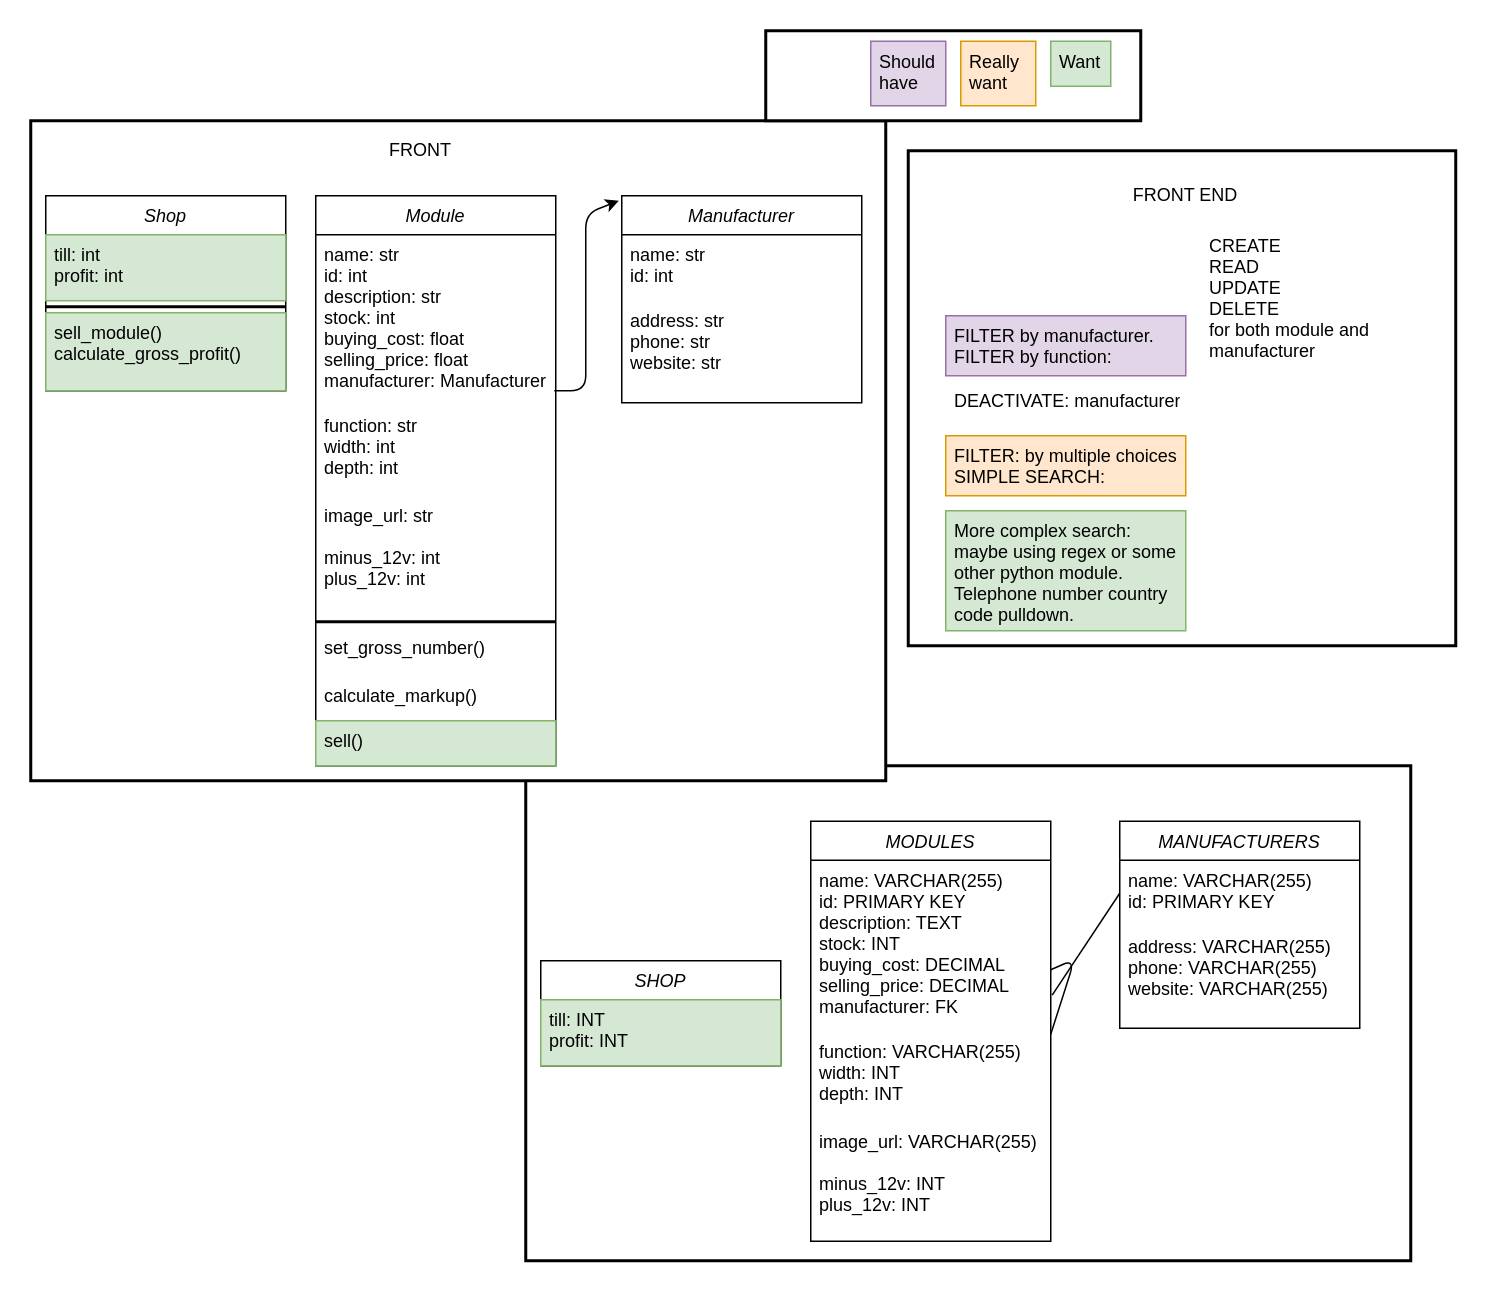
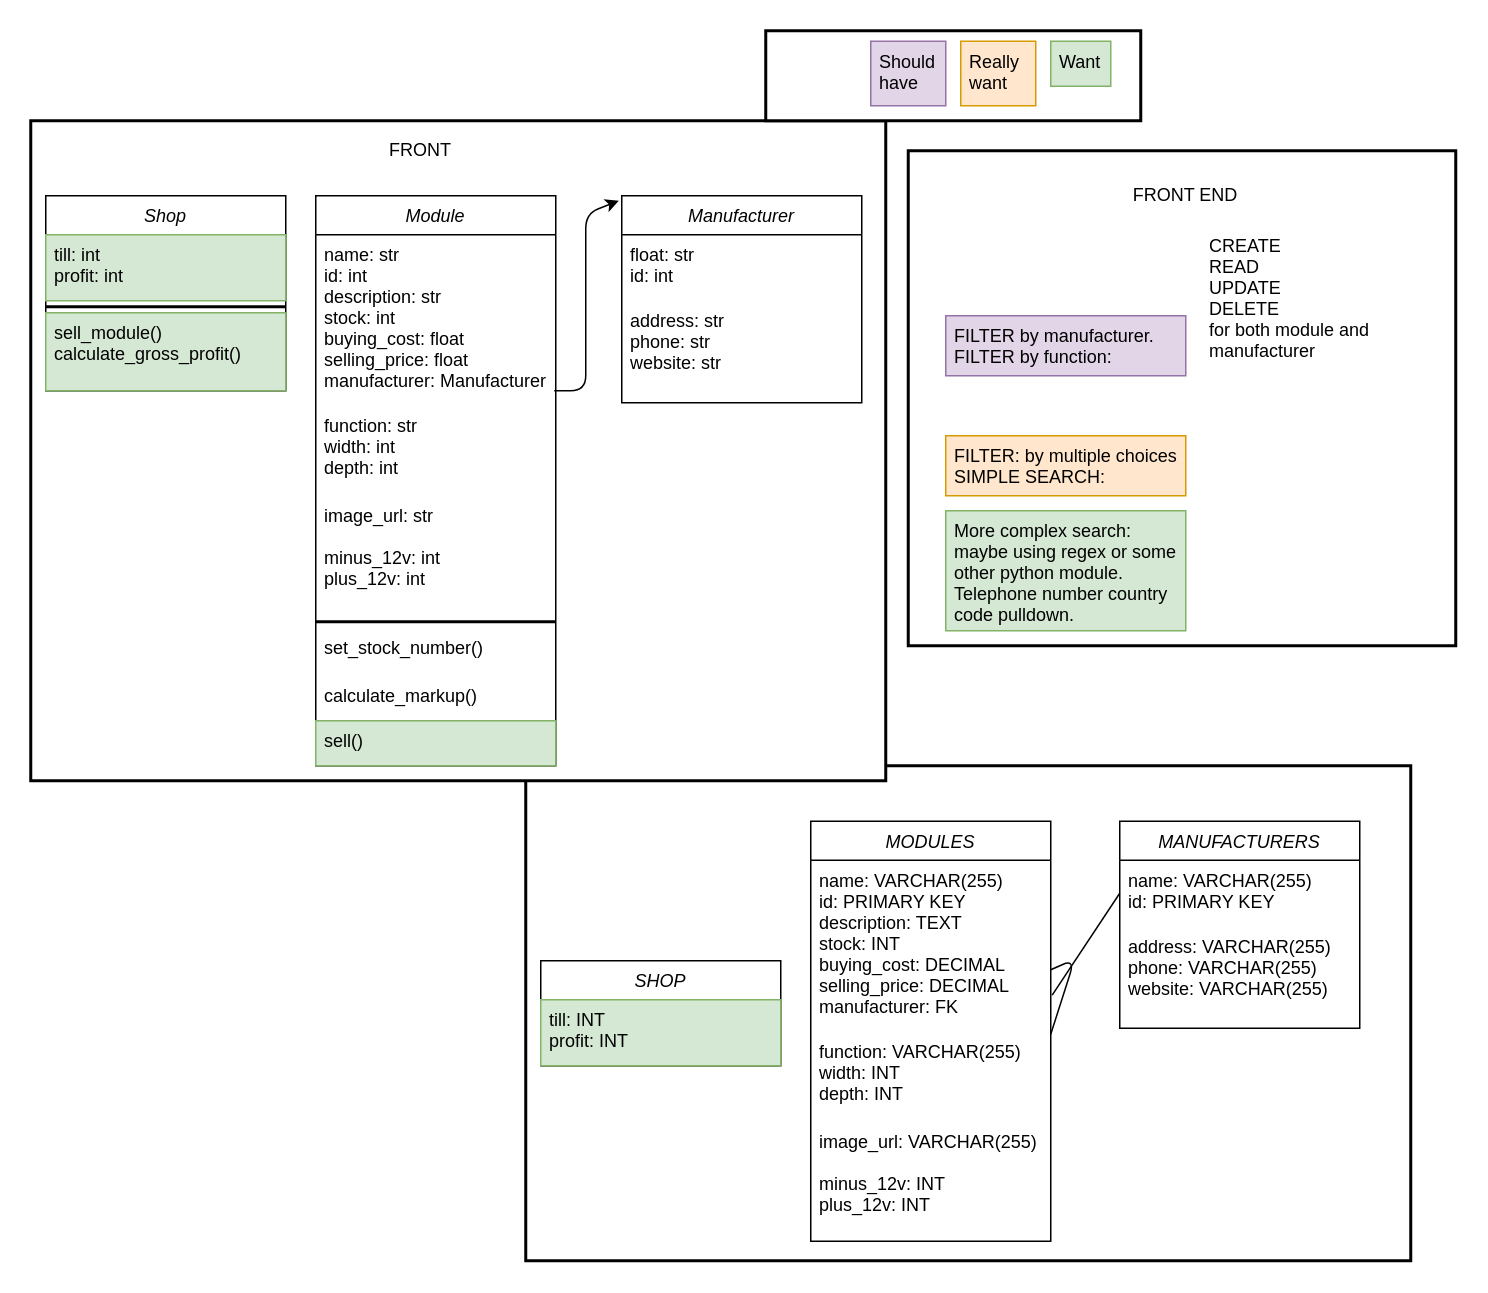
node "name: str id: int": label "name: str id: int" -> "float: str id: int"
node "DEACTIVATE: manufacturer": removed
node "set_gross_number()": label "set_gross_number()" -> "set_stock_number()"
